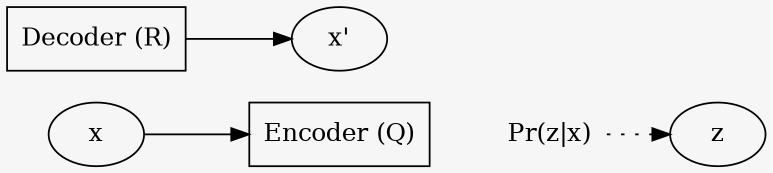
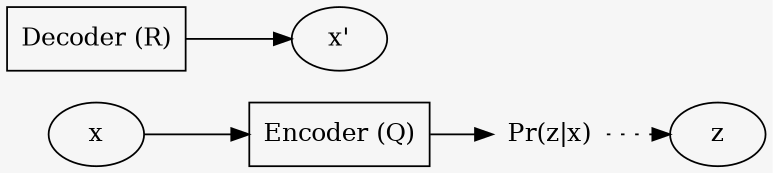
edge "Encoder (Q)" -> "Pr(z|x)": added
